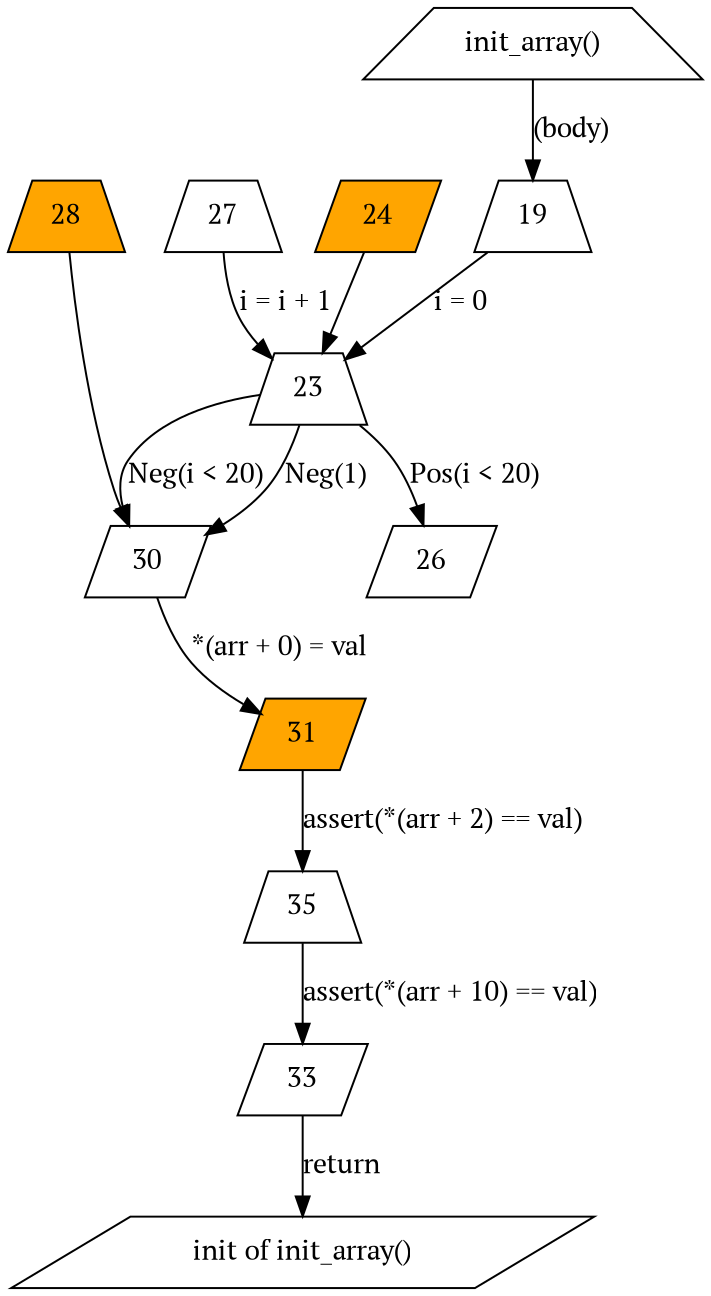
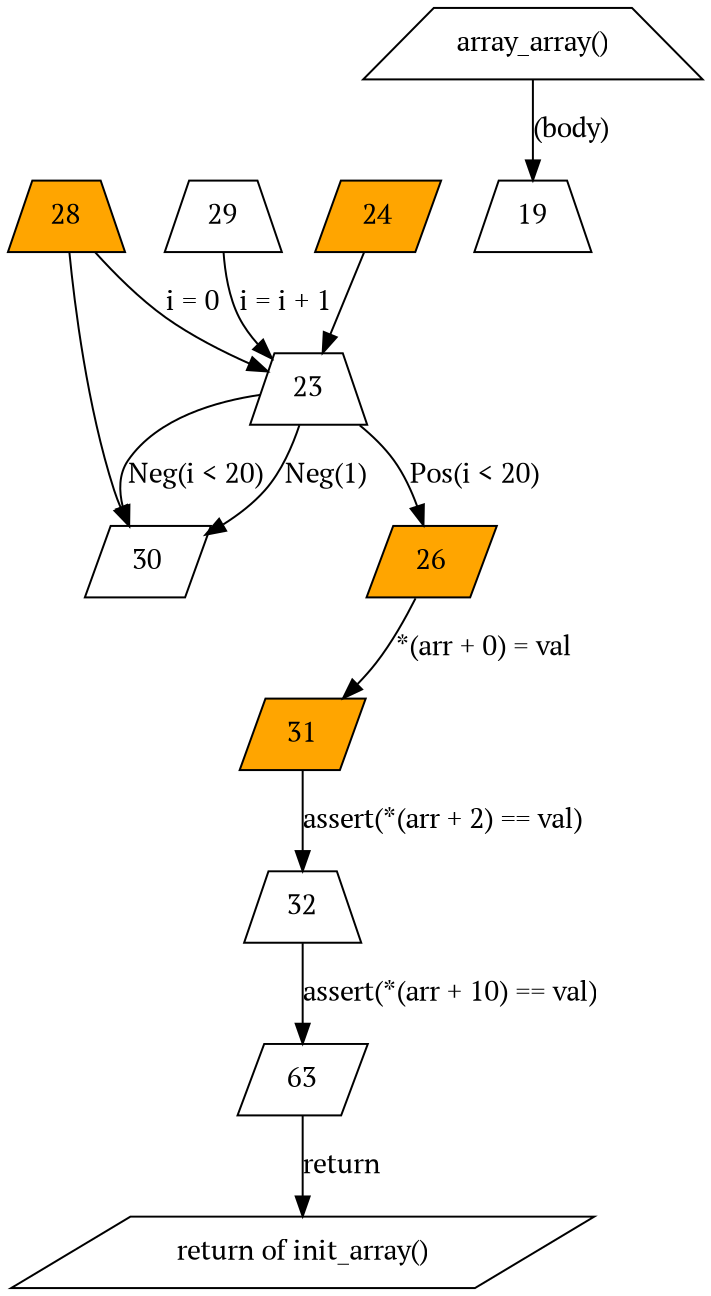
node "init_array()": label "init_array()" -> "array_array()"
node "27": label "27" -> "29"
edge "19" -> "23": now "28" -> "23"
node "26": fillcolor white -> orange
edge "30" -> "31": now "26" -> "31"
node "35": label "35" -> "32"
node "33": label "33" -> "63"
node "init of init_array()": label "init of init_array()" -> "return of init_array()"
